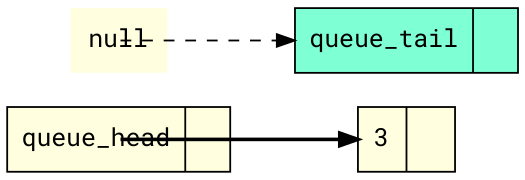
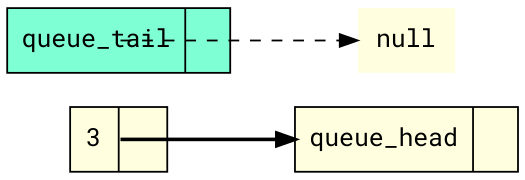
edge "null" -> "queue_tail": reversed
edge "queue_head" -> "3": reversed
